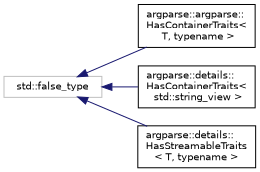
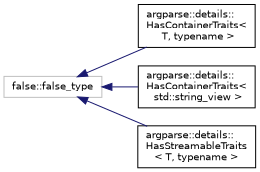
node "argparse::argparse:: HasContainerTraits< T, typename >": label "argparse::argparse:: HasContainerTraits< T, typename >" -> "argparse::details:: HasContainerTraits< T, typename >"
node "std::false_type": label "std::false_type" -> "false::false_type"
